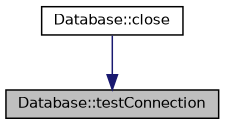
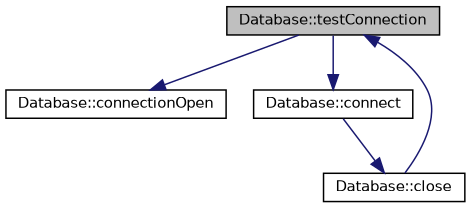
node "Database::connectionOpen": added
node "Database::connect": added
